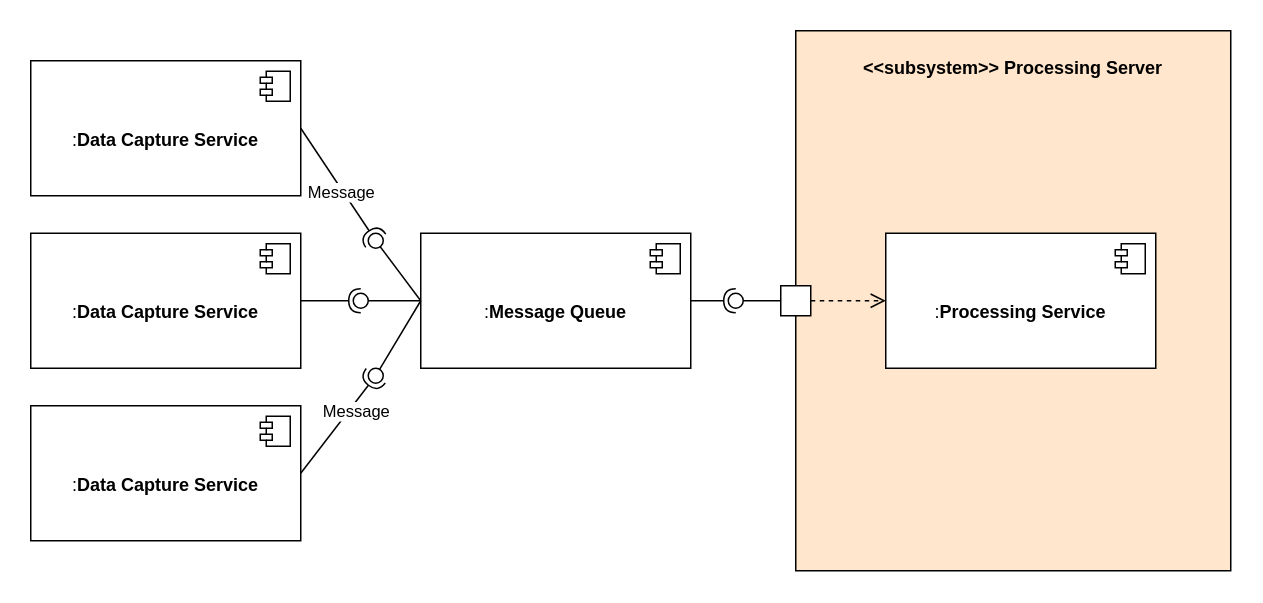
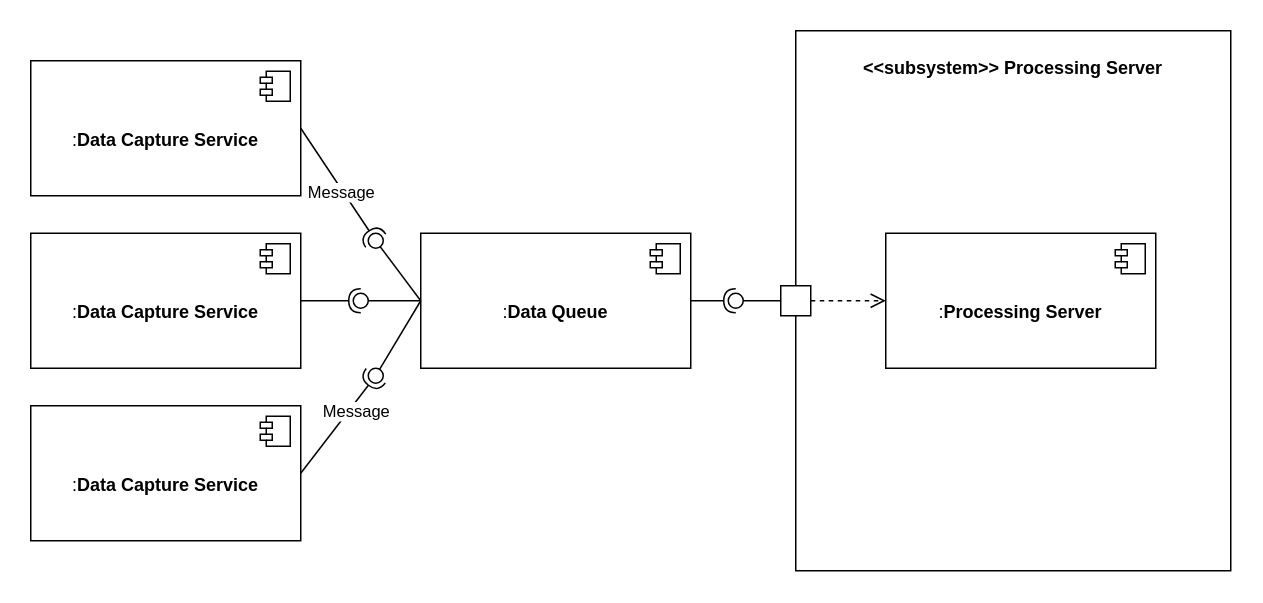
node "<<subsystem>> Processing Server": fillcolor #ffe6cc -> #ffffff
node ":Message Queue": label ":Message Queue" -> ":Data Queue"
node ":Processing Service": label ":Processing Service" -> ":Processing Server"
